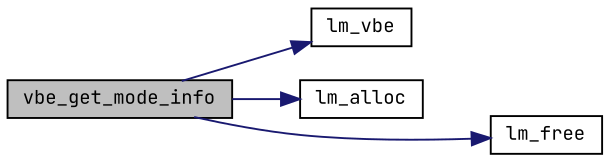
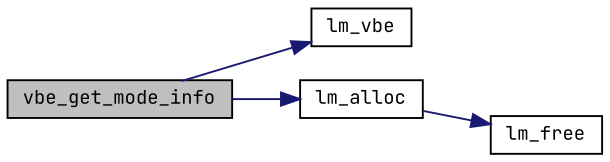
edge "vbe_get_mode_info" -> "lm_free": now "lm_alloc" -> "lm_free"
